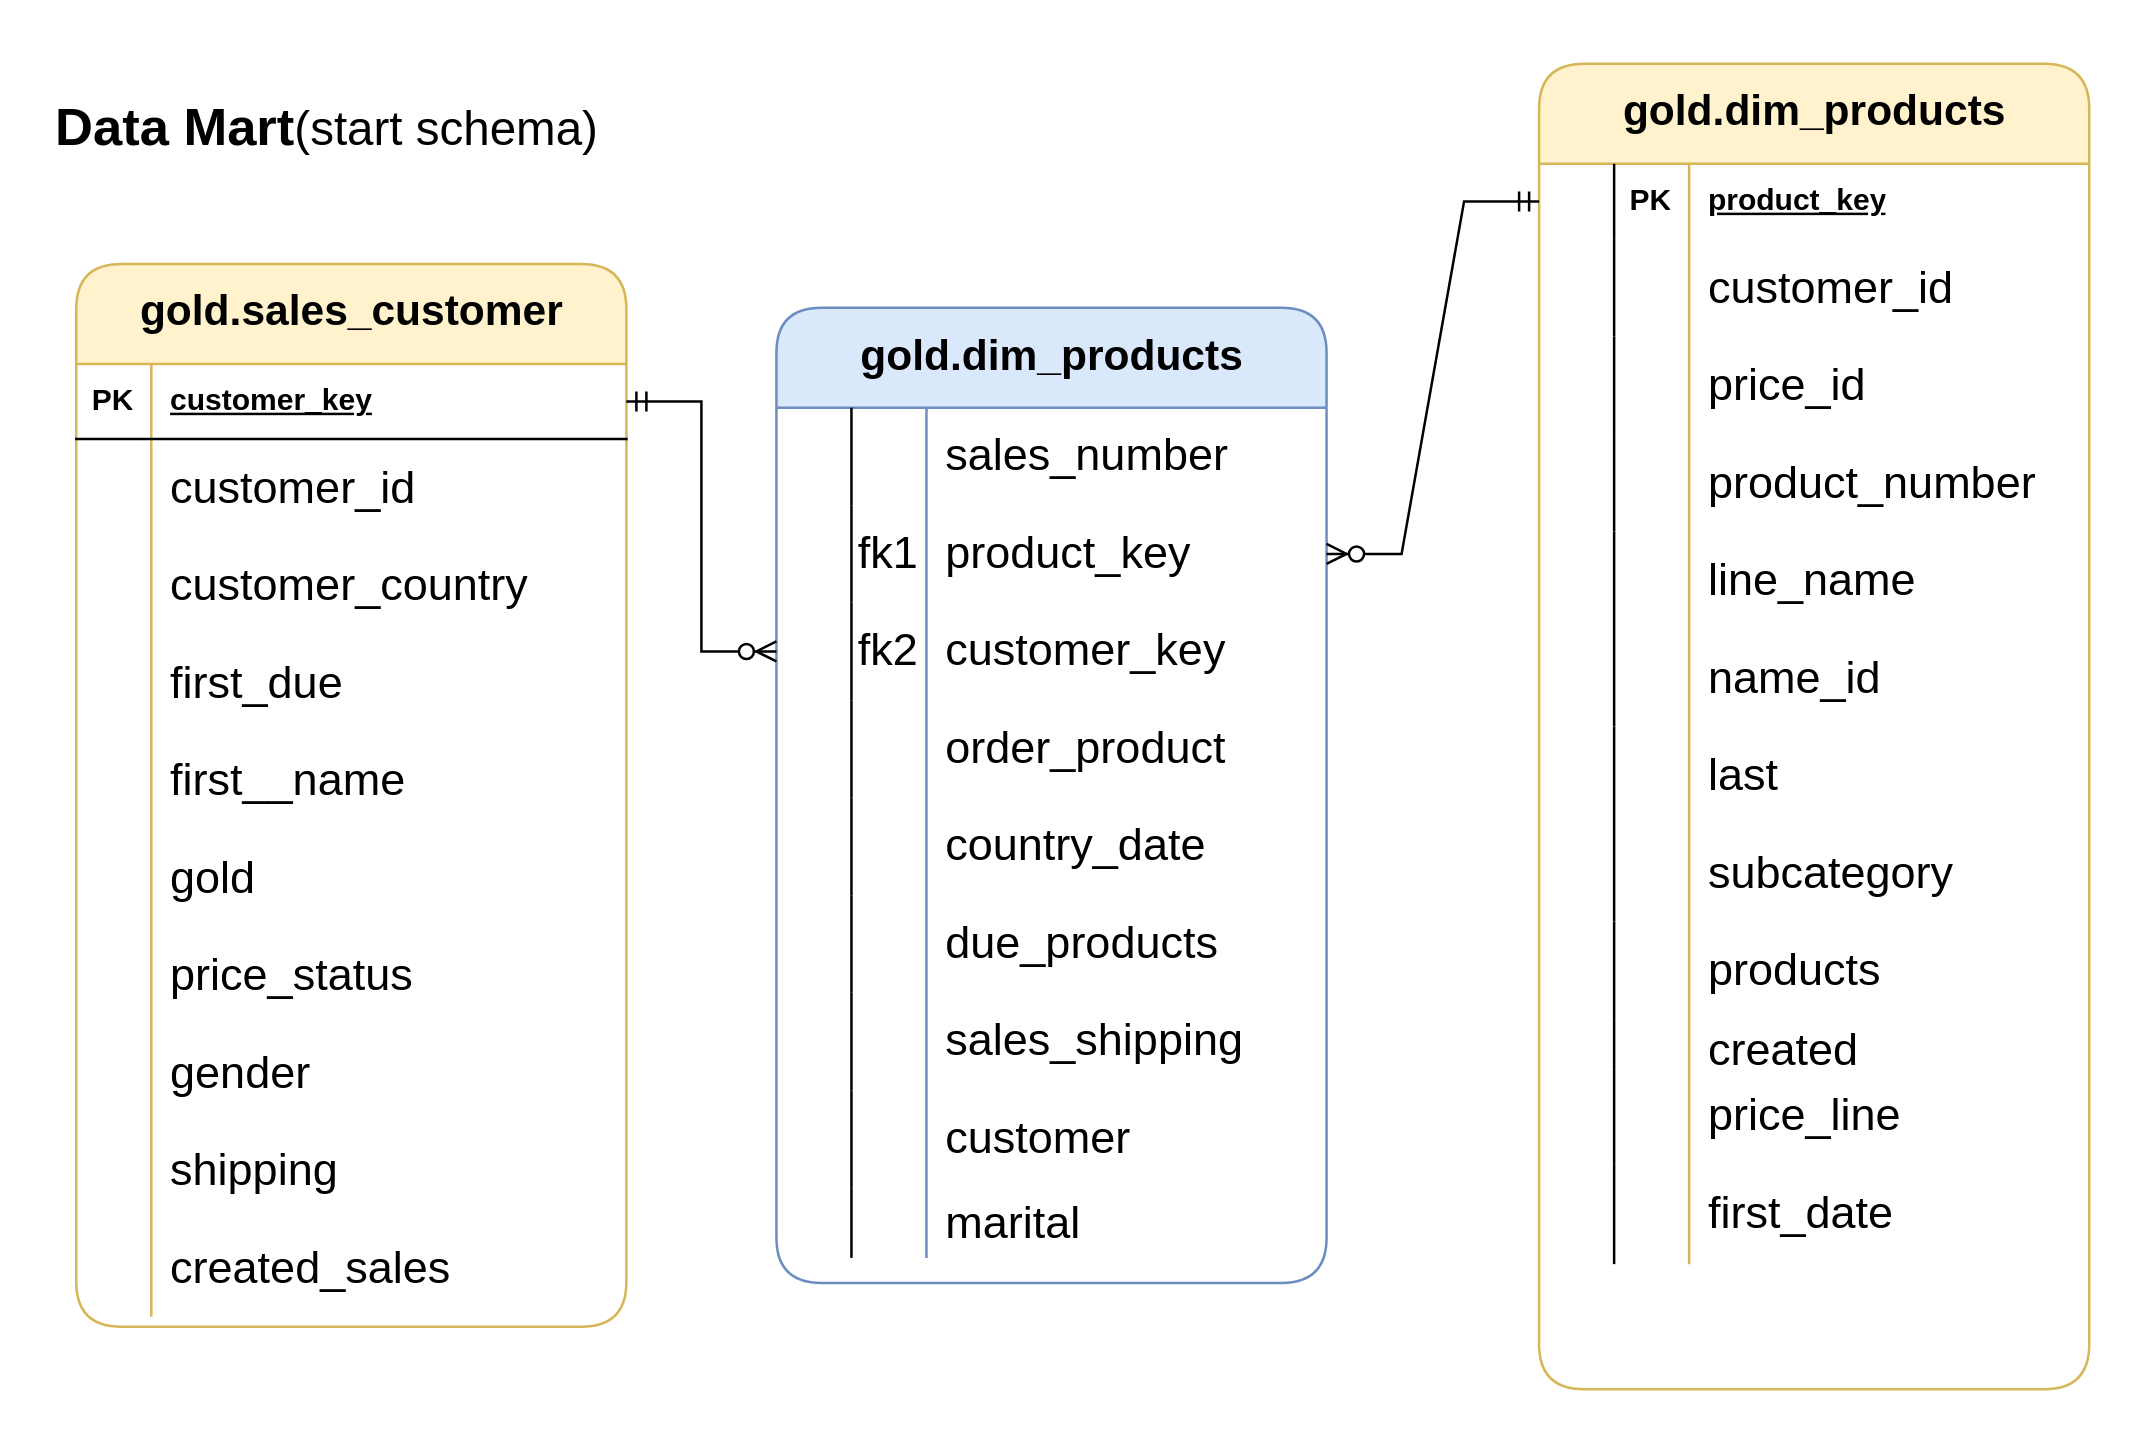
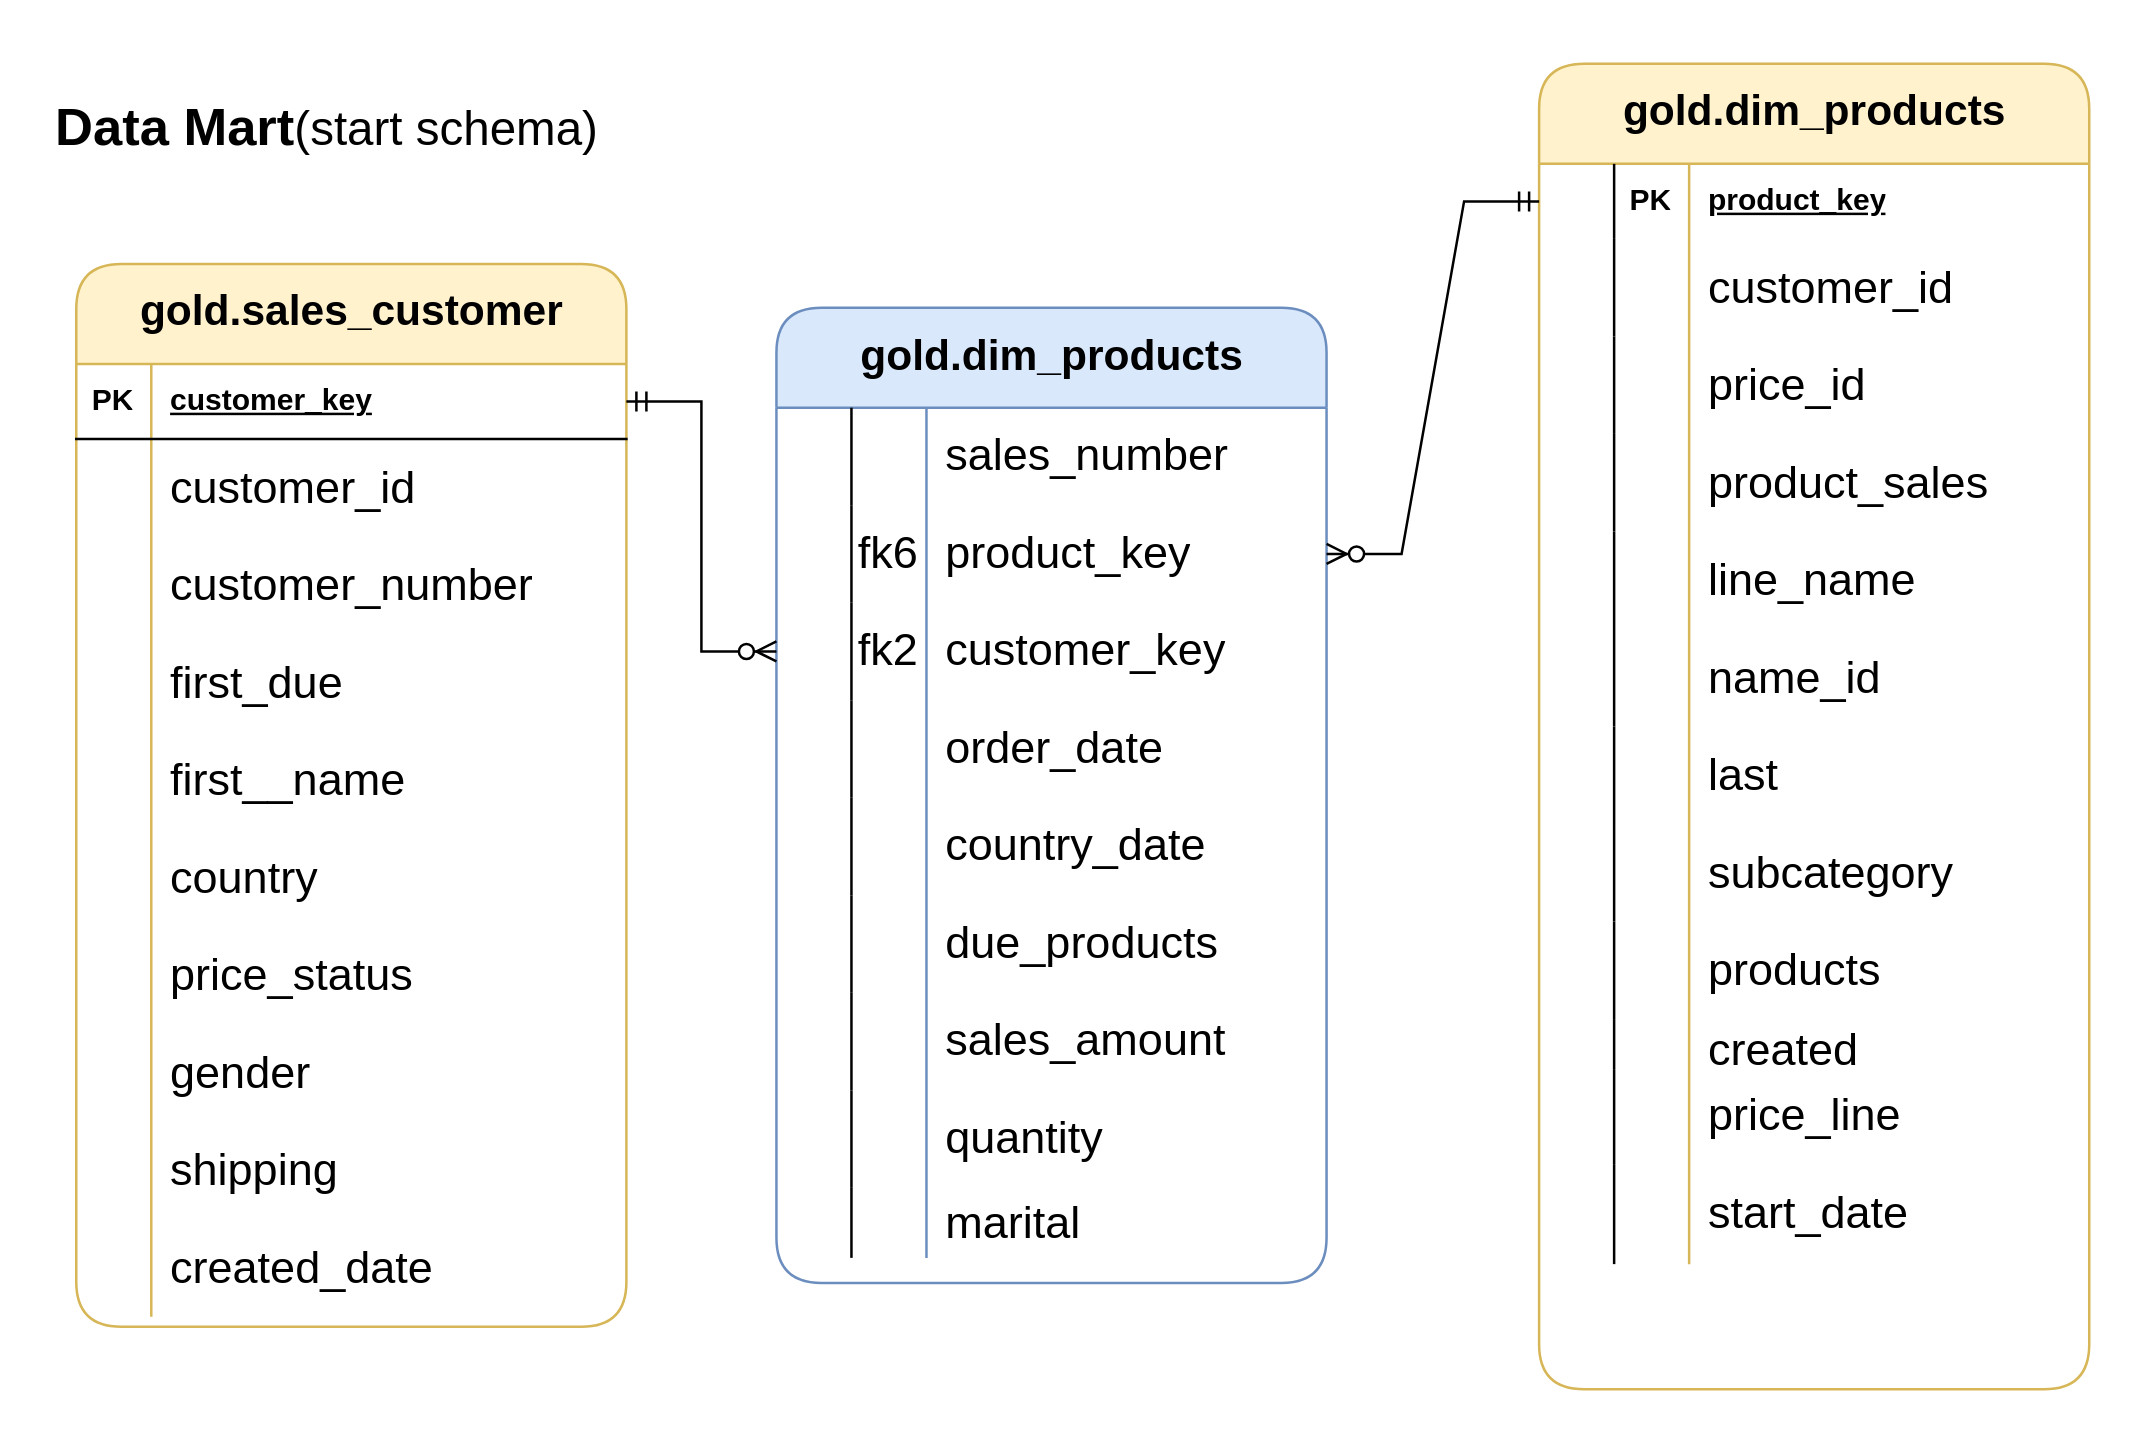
node "product_number": label "product_number" -> "product_sales"
node "fk1": label "fk1" -> "fk6"
node "customer_country": label "customer_country" -> "customer_number"
node "order_product": label "order_product" -> "order_date"
node "gold": label "gold" -> "country"
node "sales_shipping": label "sales_shipping" -> "sales_amount"
node "customer": label "customer" -> "quantity"
node "first_date": label "first_date" -> "start_date"
node "created_sales": label "created_sales" -> "created_date"
